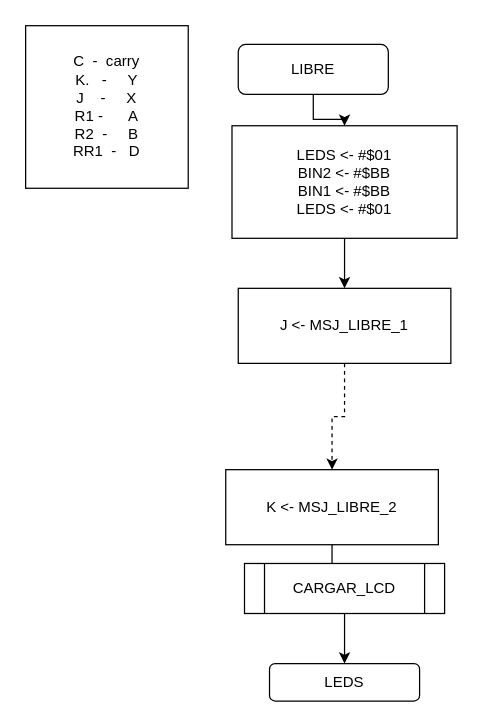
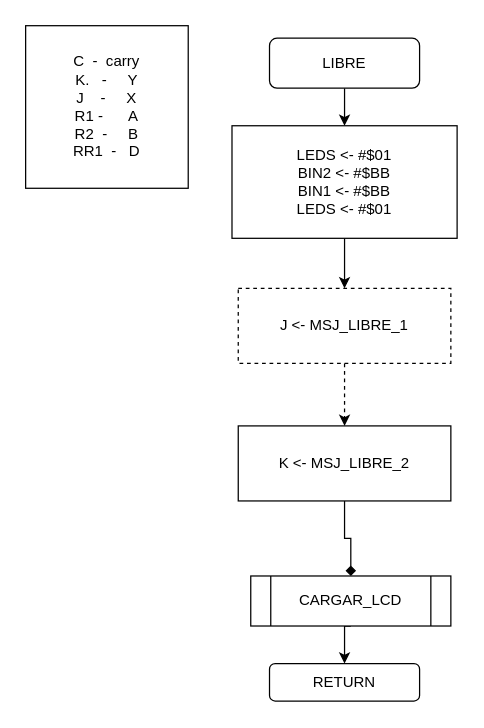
node "LIBRE": moved (313, 69) -> (344, 63)
node "J <- MSJ_LIBRE_1": style solid -> dashed
node "K <- MSJ_LIBRE_2": moved (332, 507) -> (344, 463)
node "CARGAR_LCD": moved (344, 588) -> (351, 601)
node "LEDS": label "LEDS" -> "RETURN"
